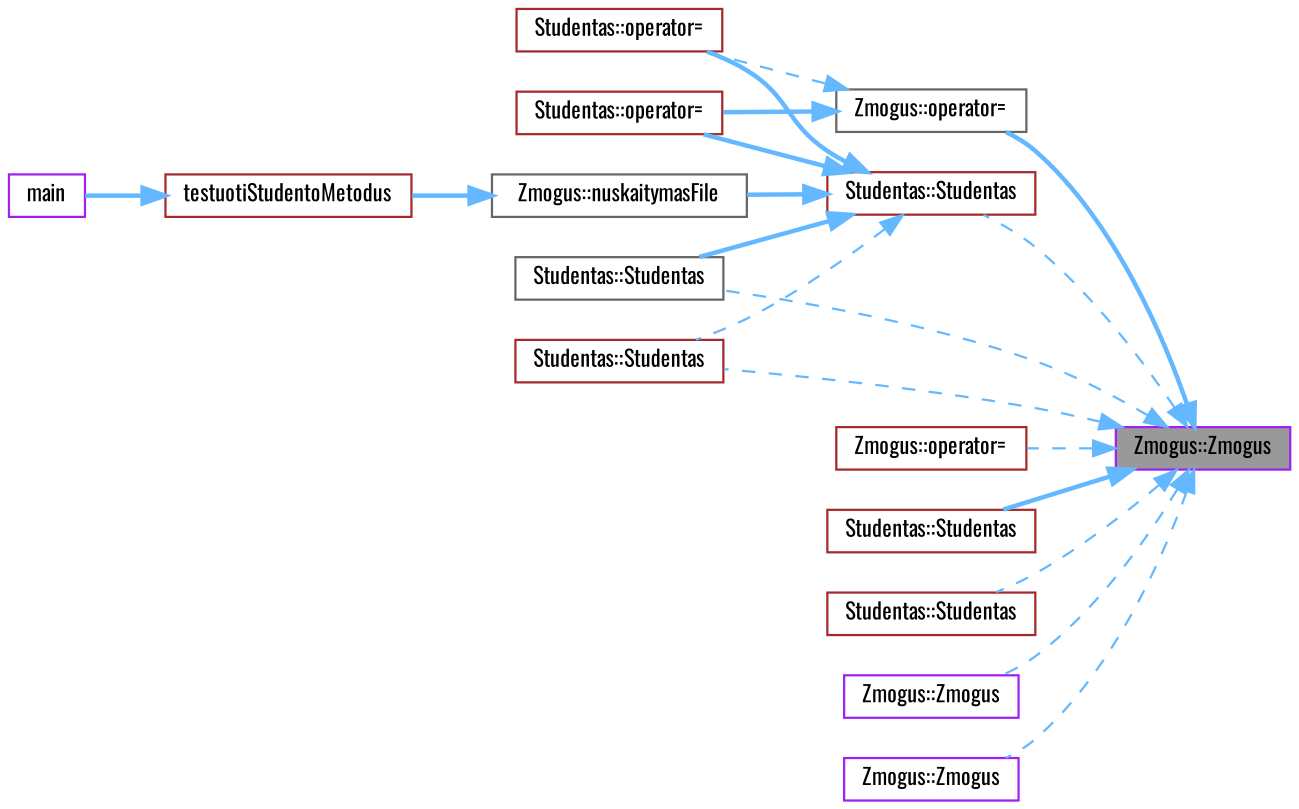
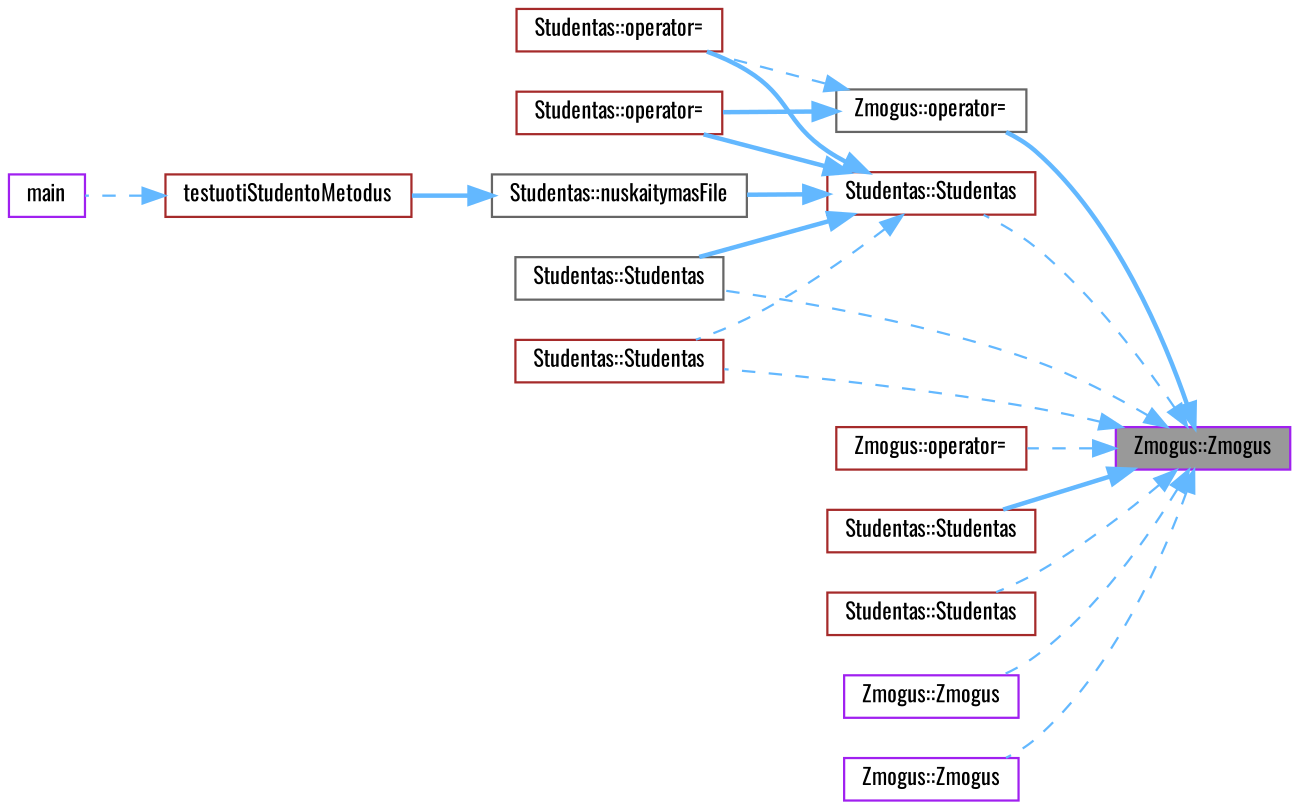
edge "main" -> "testuotiStudentoMetodus": style bold -> dashed
node "Zmogus::nuskaitymasFile": label "Zmogus::nuskaitymasFile" -> "Studentas::nuskaitymasFile"
